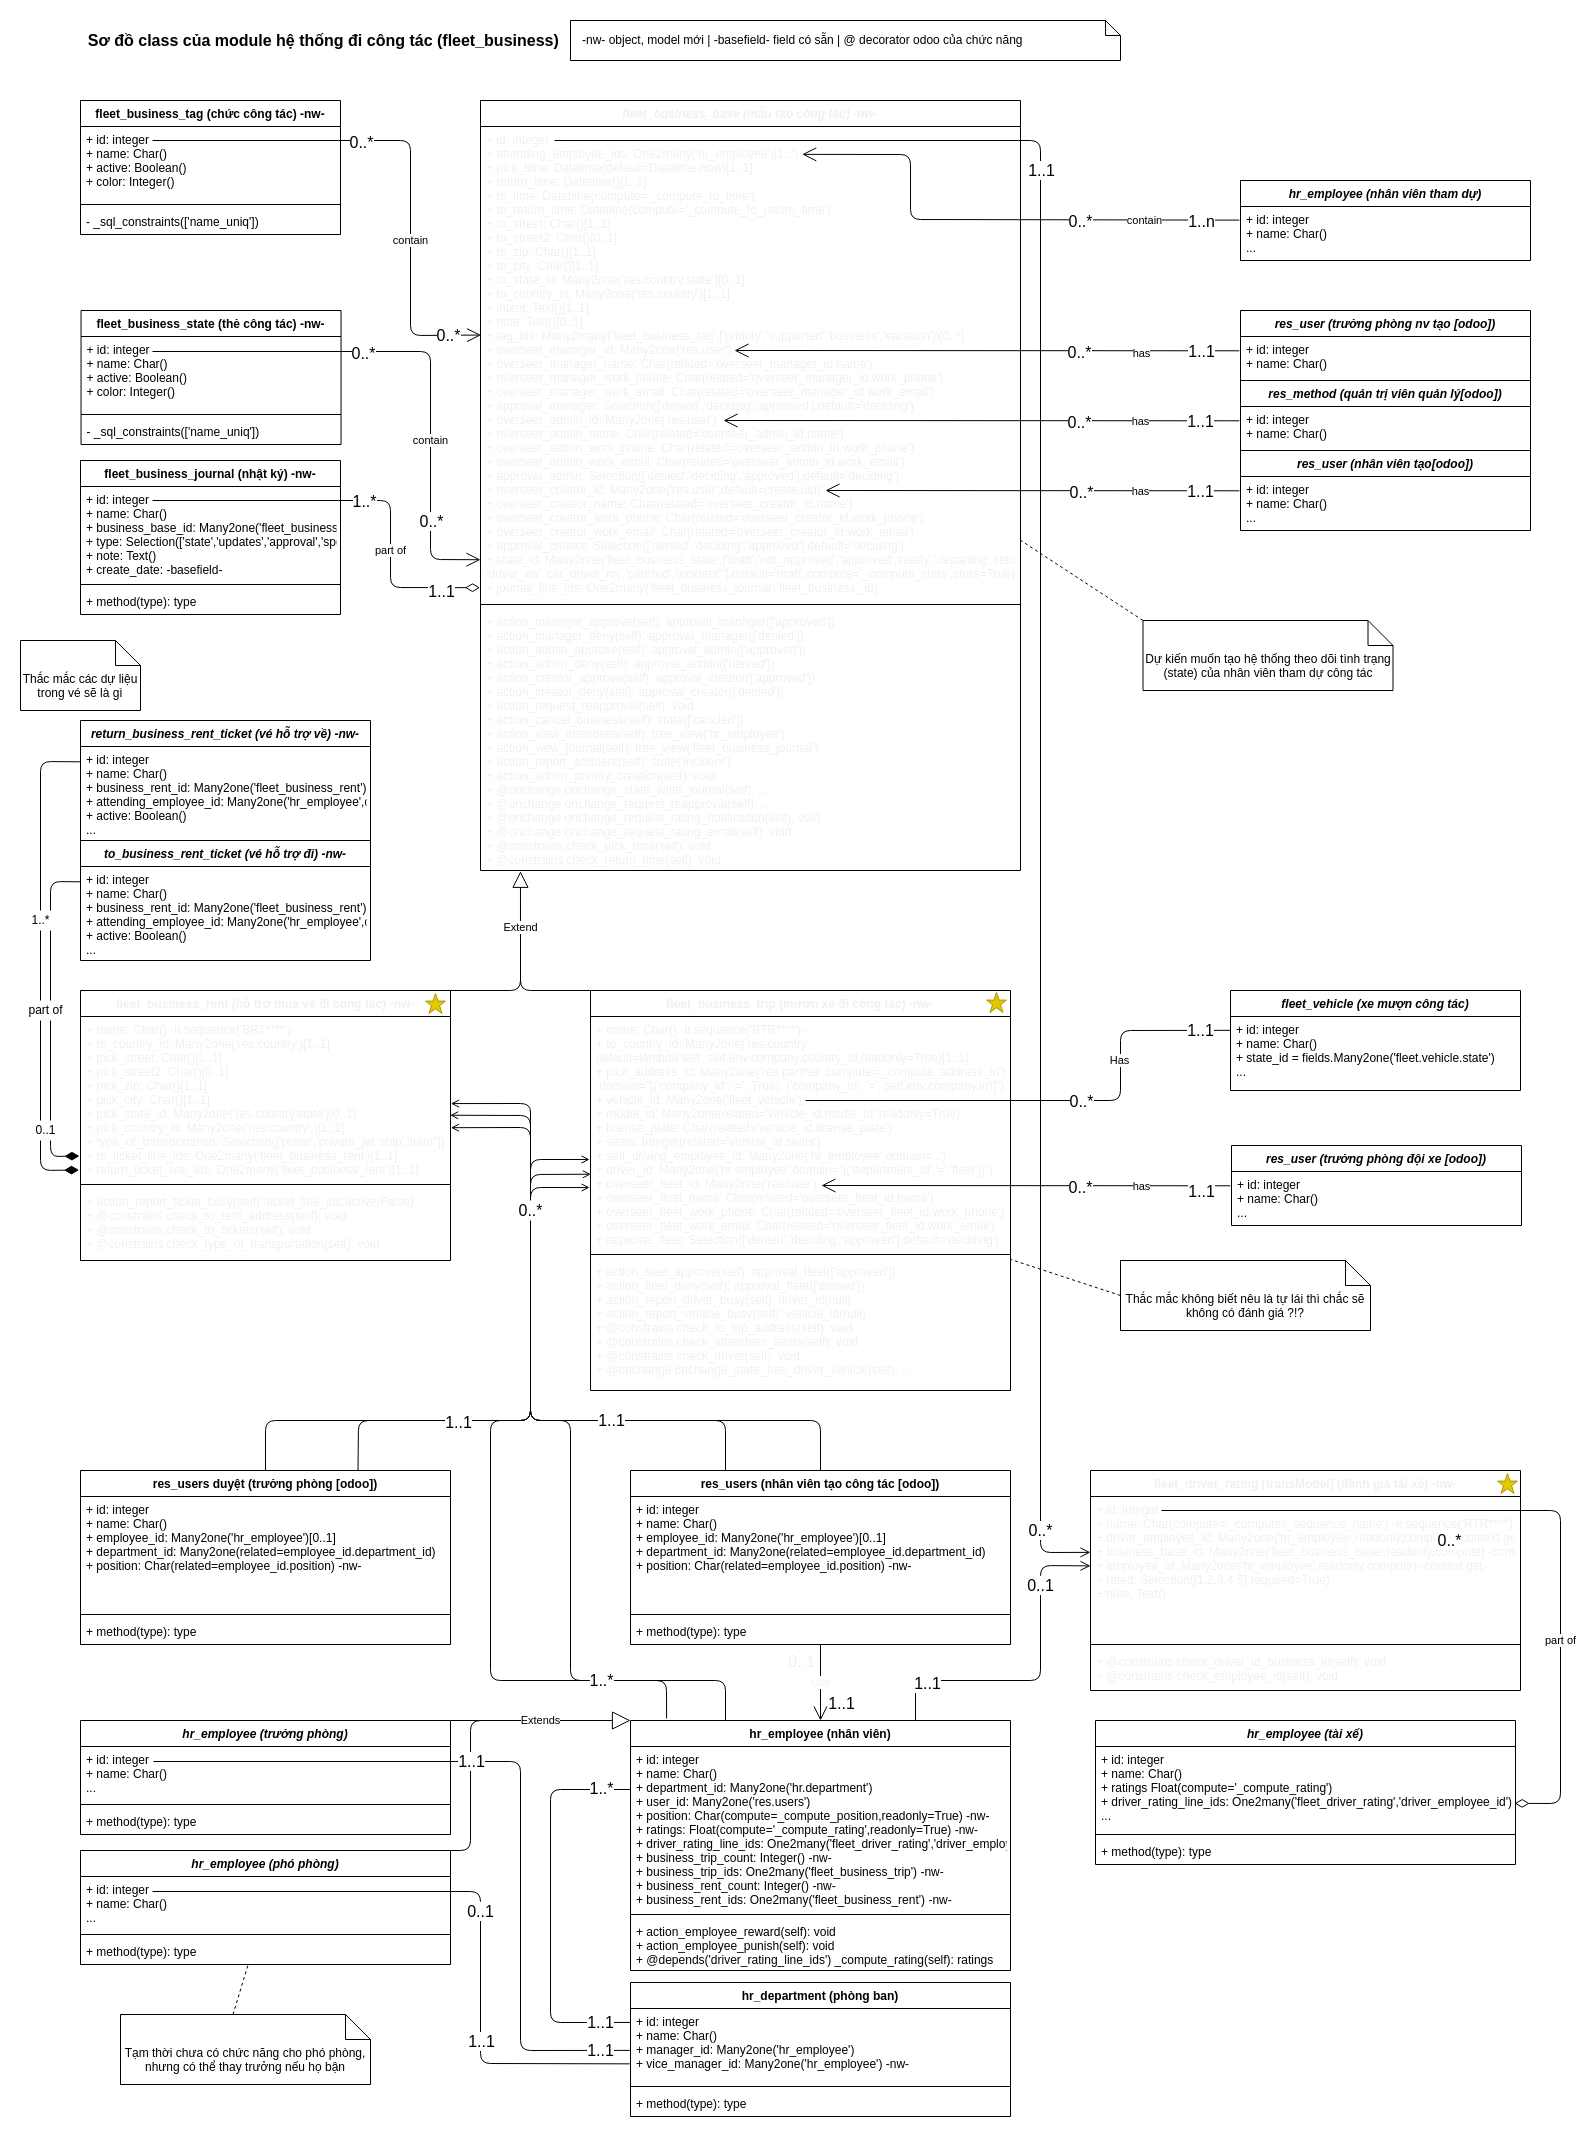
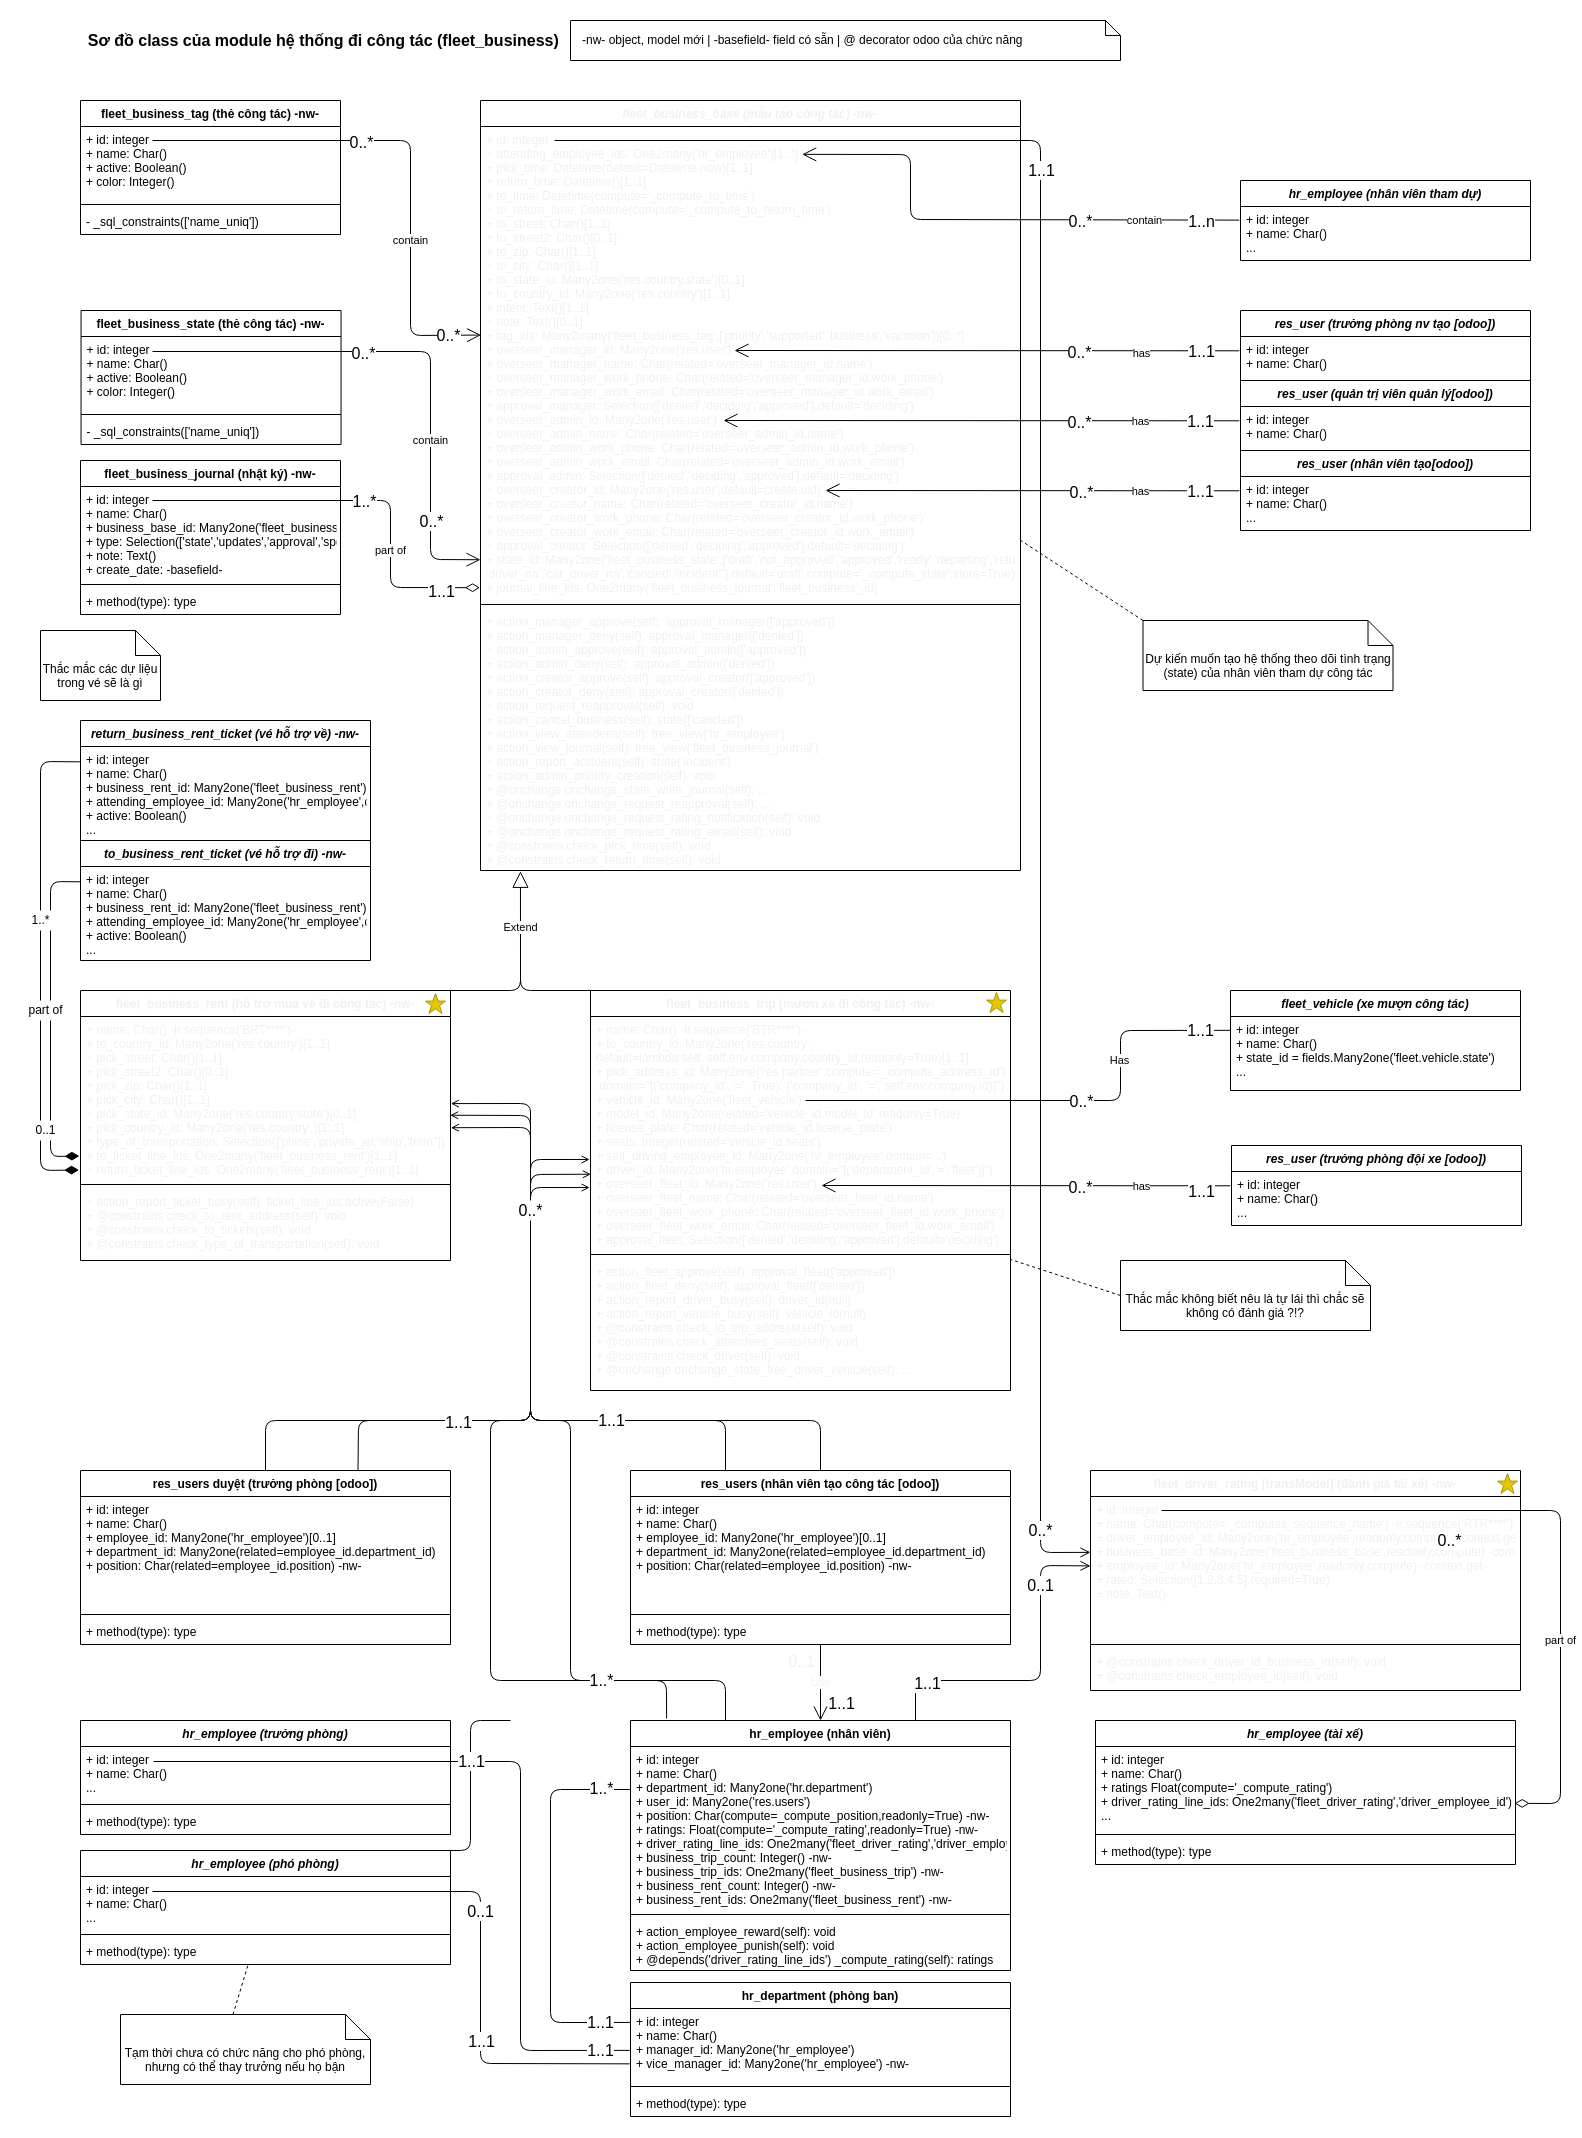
node "fleet_business_tag (chức công tác) -nw-": label "fleet_business_tag (chức công tác) -nw-" -> "fleet_business_tag (thẻ công tác) -nw-"
node "res_method (quản trị viên quản lý[odoo])": label "res_method (quản trị viên quản lý[odoo])" -> "res_user (quản trị viên quản lý[odoo])"
node "Thắc mắc các dự liệu trong vé sẽ là gì": moved (81, 676) -> (101, 666)
edge "hr_employee (trưởng phòng)" -> "hr_employee (nhân viên)": removed, label "Extends"
